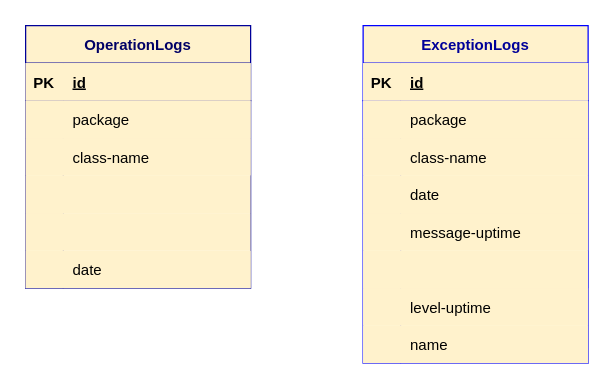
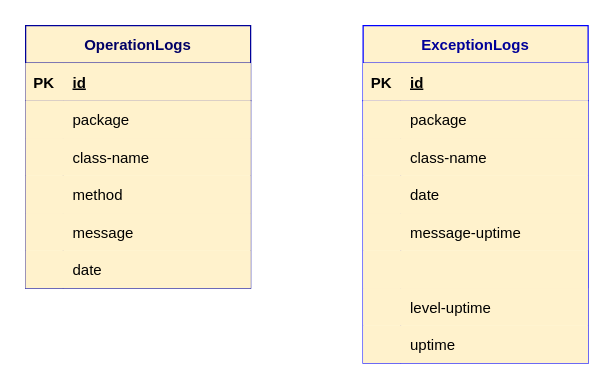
node "method": added
node "message": added
node "name": label "name" -> "uptime"
